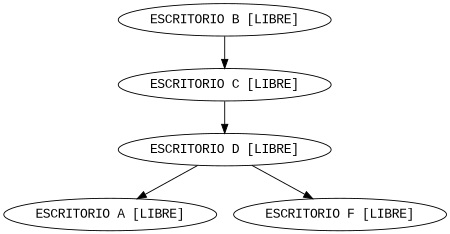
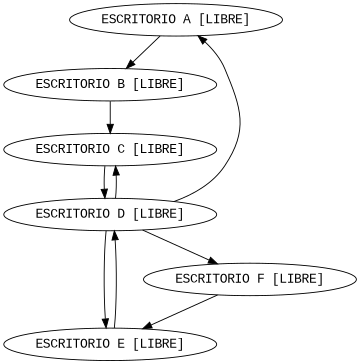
edge "ESCRITORIO A [LIBRE]" -> "ESCRITORIO B [LIBRE]": added
edge "ESCRITORIO D [LIBRE]" -> "ESCRITORIO C [LIBRE]": added
node "ESCRITORIO E [LIBRE]": added
